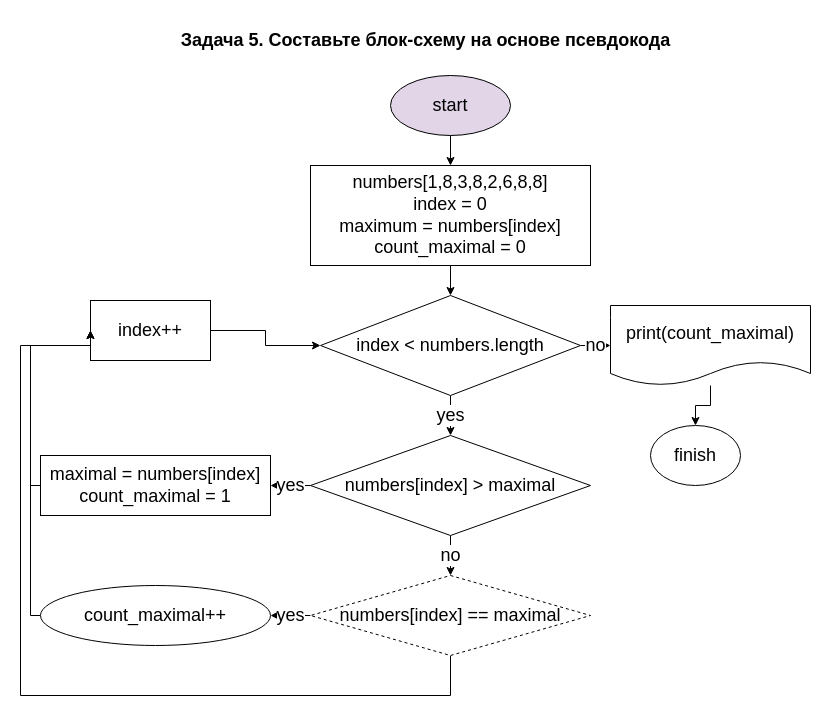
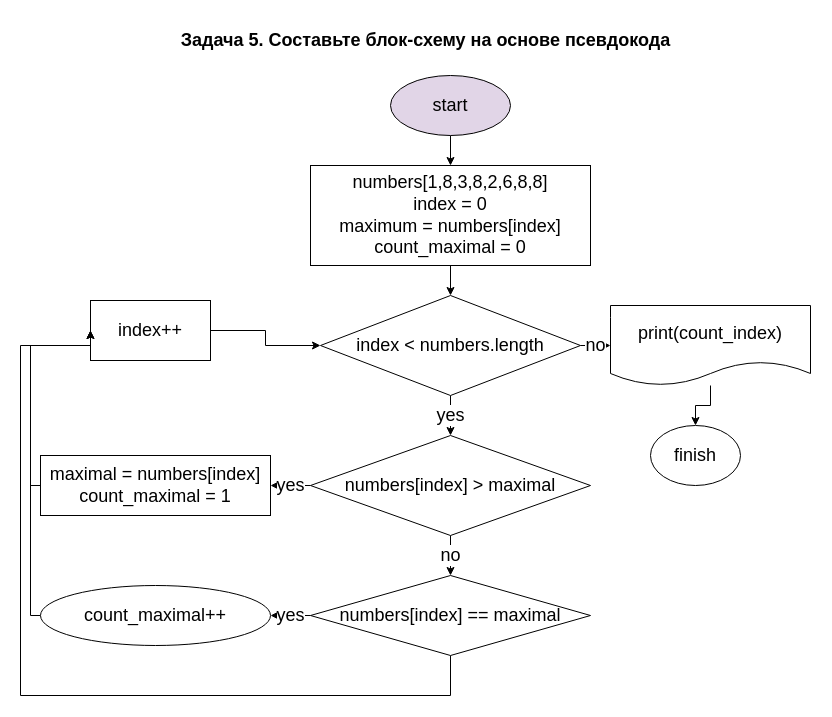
node "print(count_maximal)": label "print(count_maximal)" -> "print(count_index)"
node "numbers[index] == maximal": style dashed -> solid
